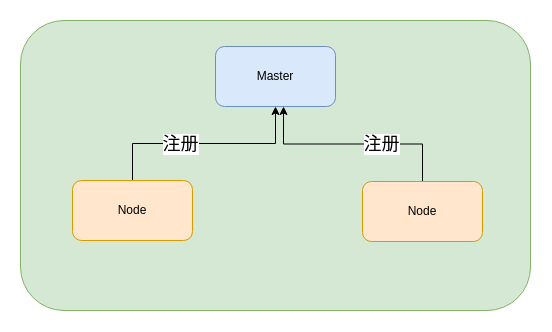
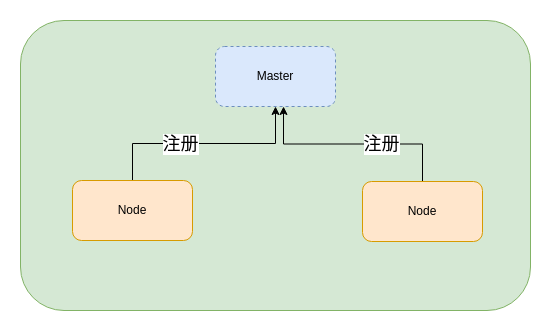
node "Master": style solid -> dashed
